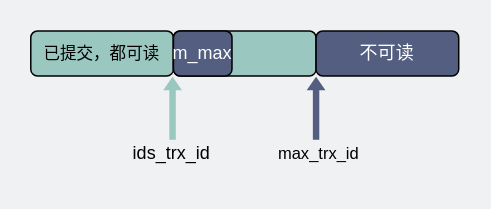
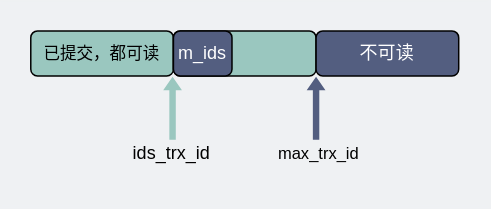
node "m_max": label "m_max" -> "m_ids"
